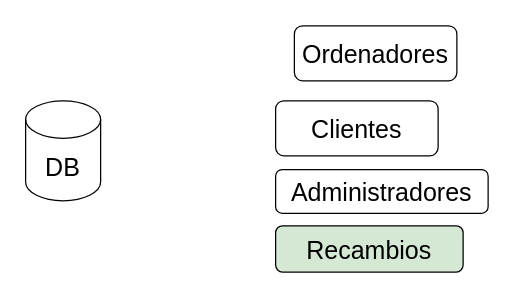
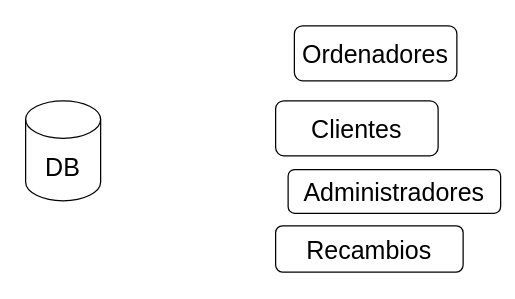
node "Administradores": moved (382, 191) -> (394, 191)
node "Recambios": fillcolor #d5e8d4 -> #ffffff
